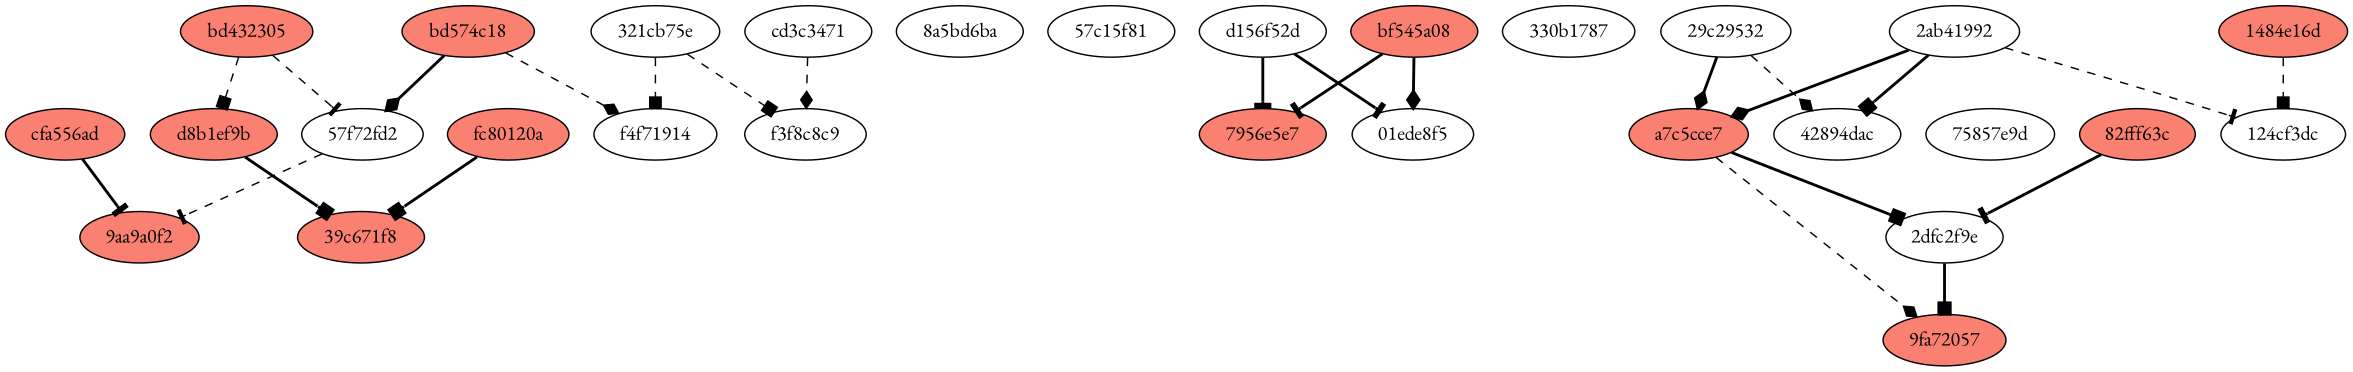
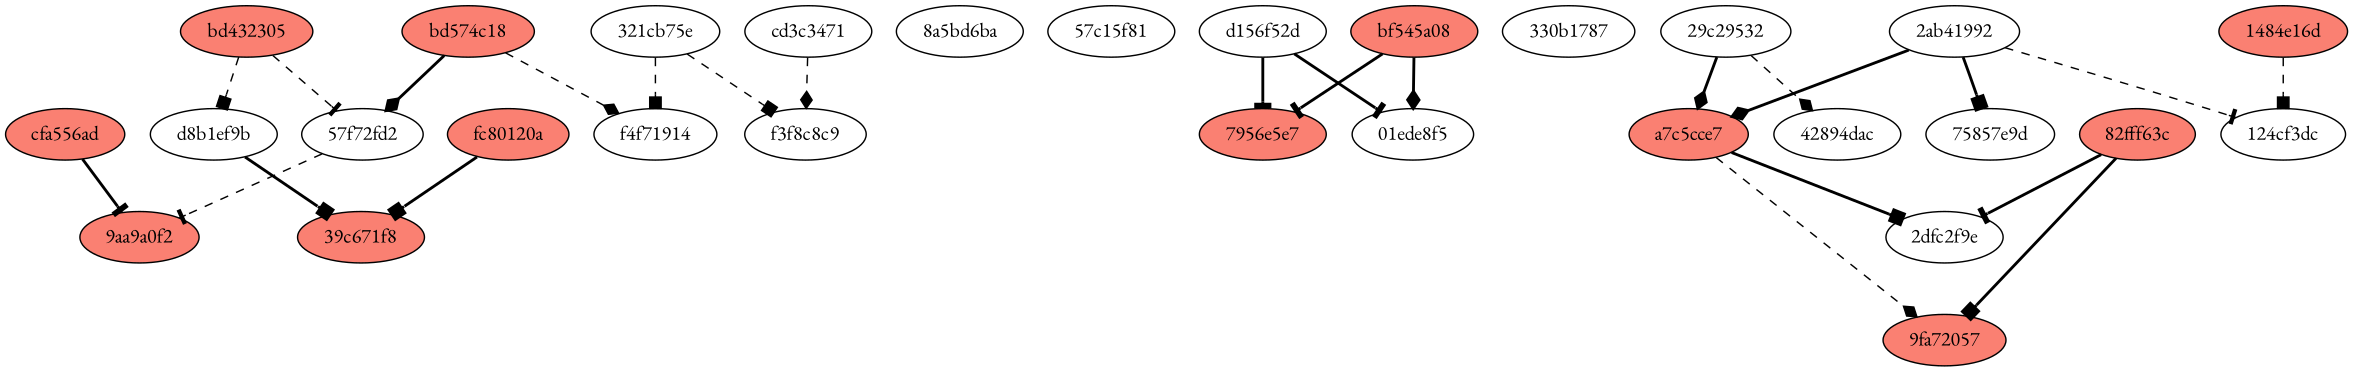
edge "2ab41992" -> "42894dac": now "2ab41992" -> "75857e9d"
node "d8b1ef9b": fillcolor salmon -> white
edge "2dfc2f9e" -> "9fa72057": now "82fff63c" -> "9fa72057"
